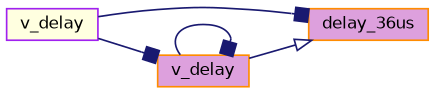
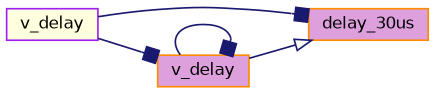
node "delay_36us": label "delay_36us" -> "delay_30us"
